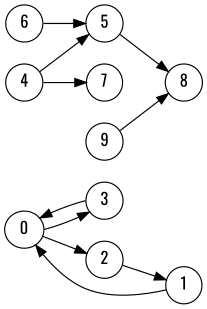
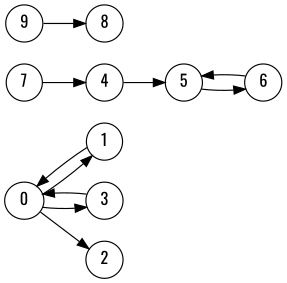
edge "5" -> "8": now "5" -> "6"
edge "4" -> "7": reversed
edge "2" -> "1": now "0" -> "1"
